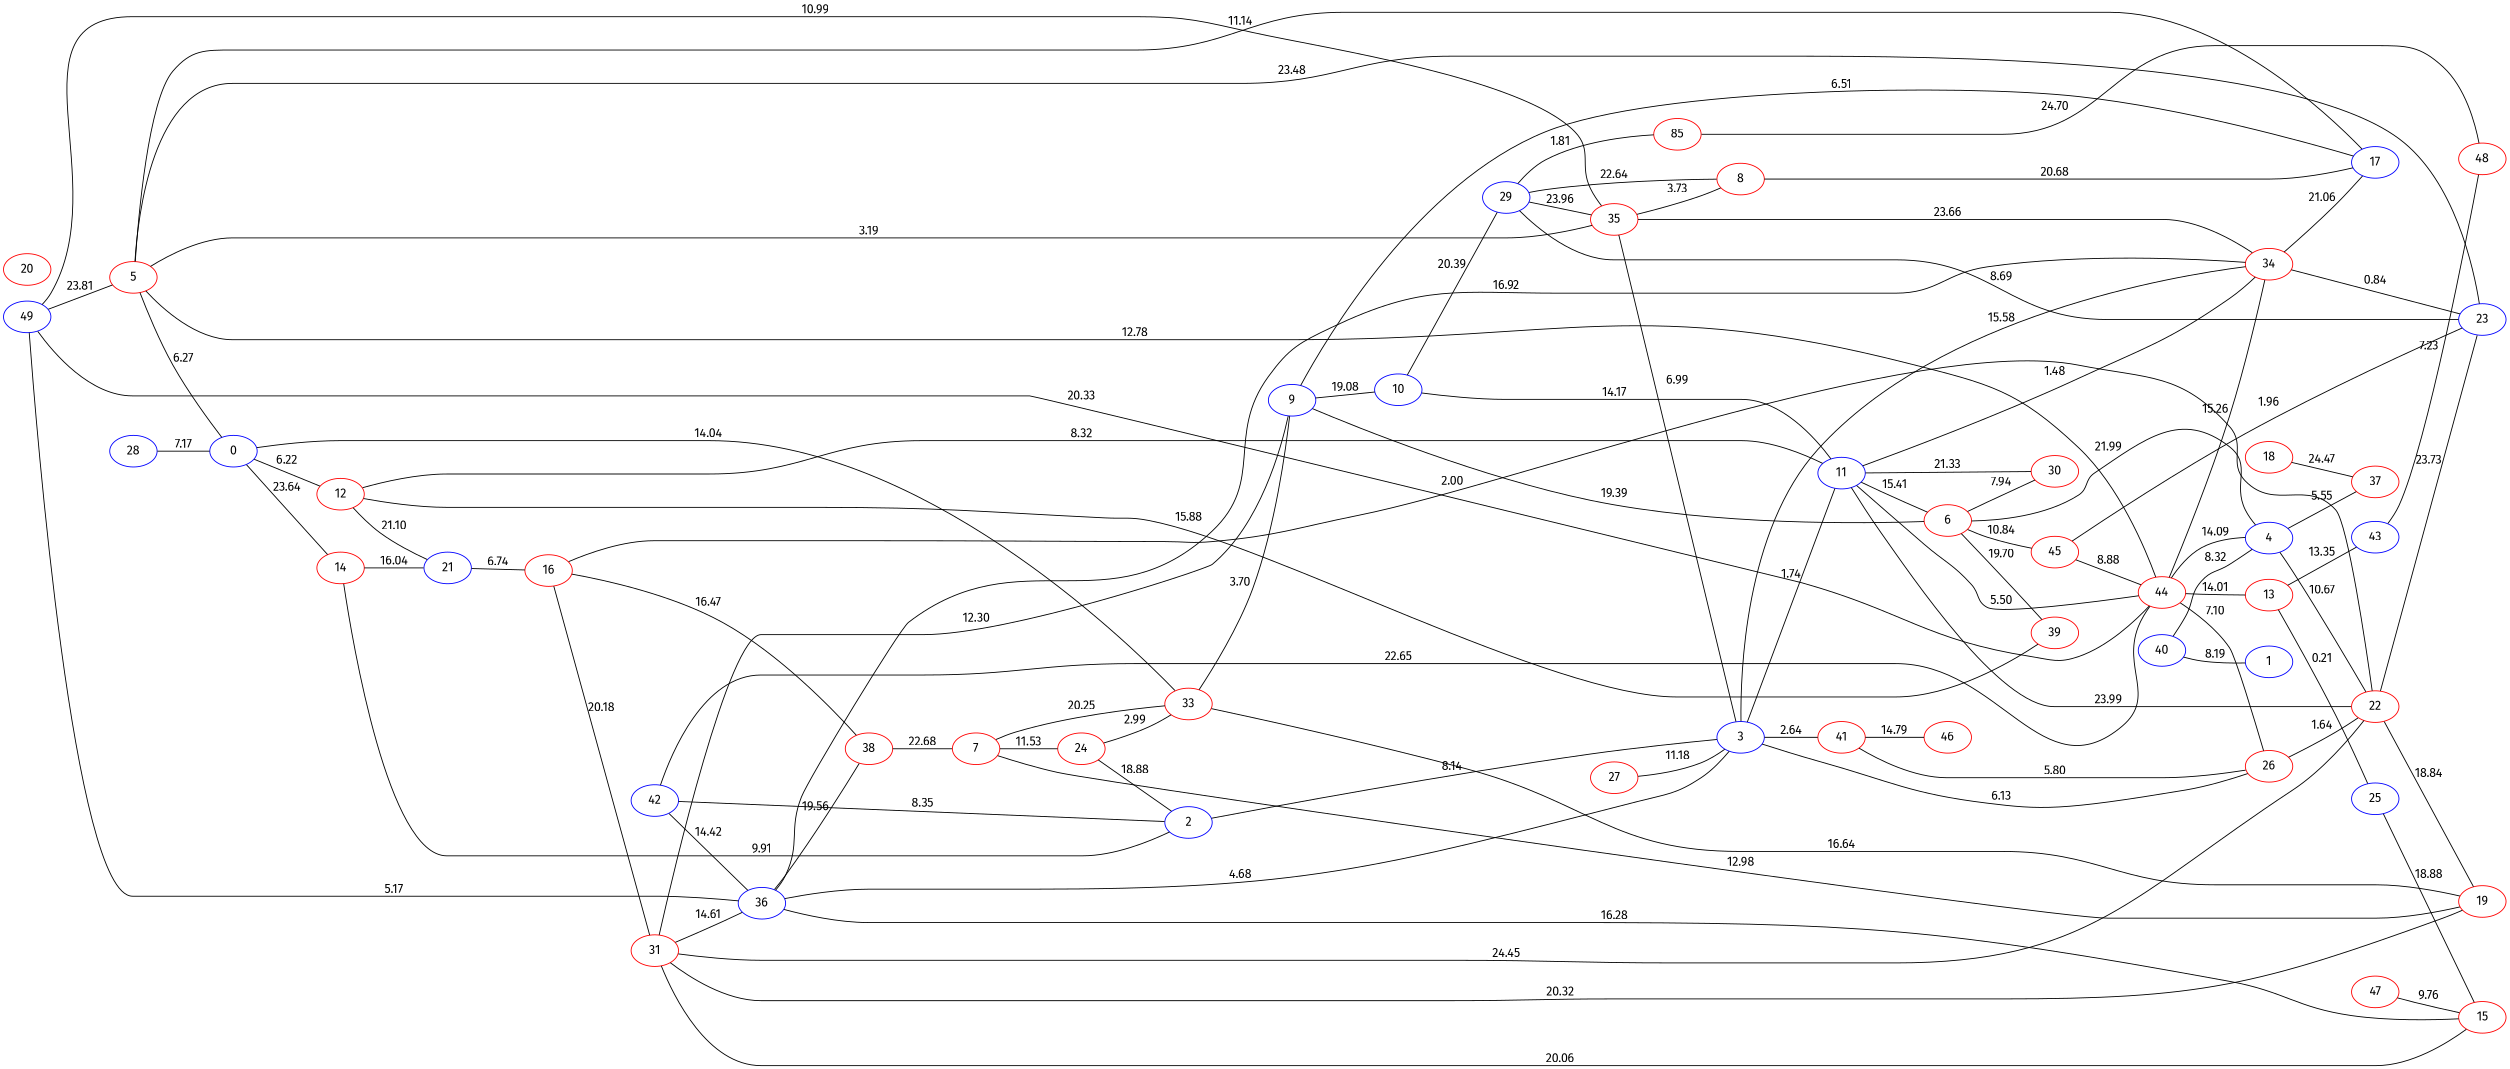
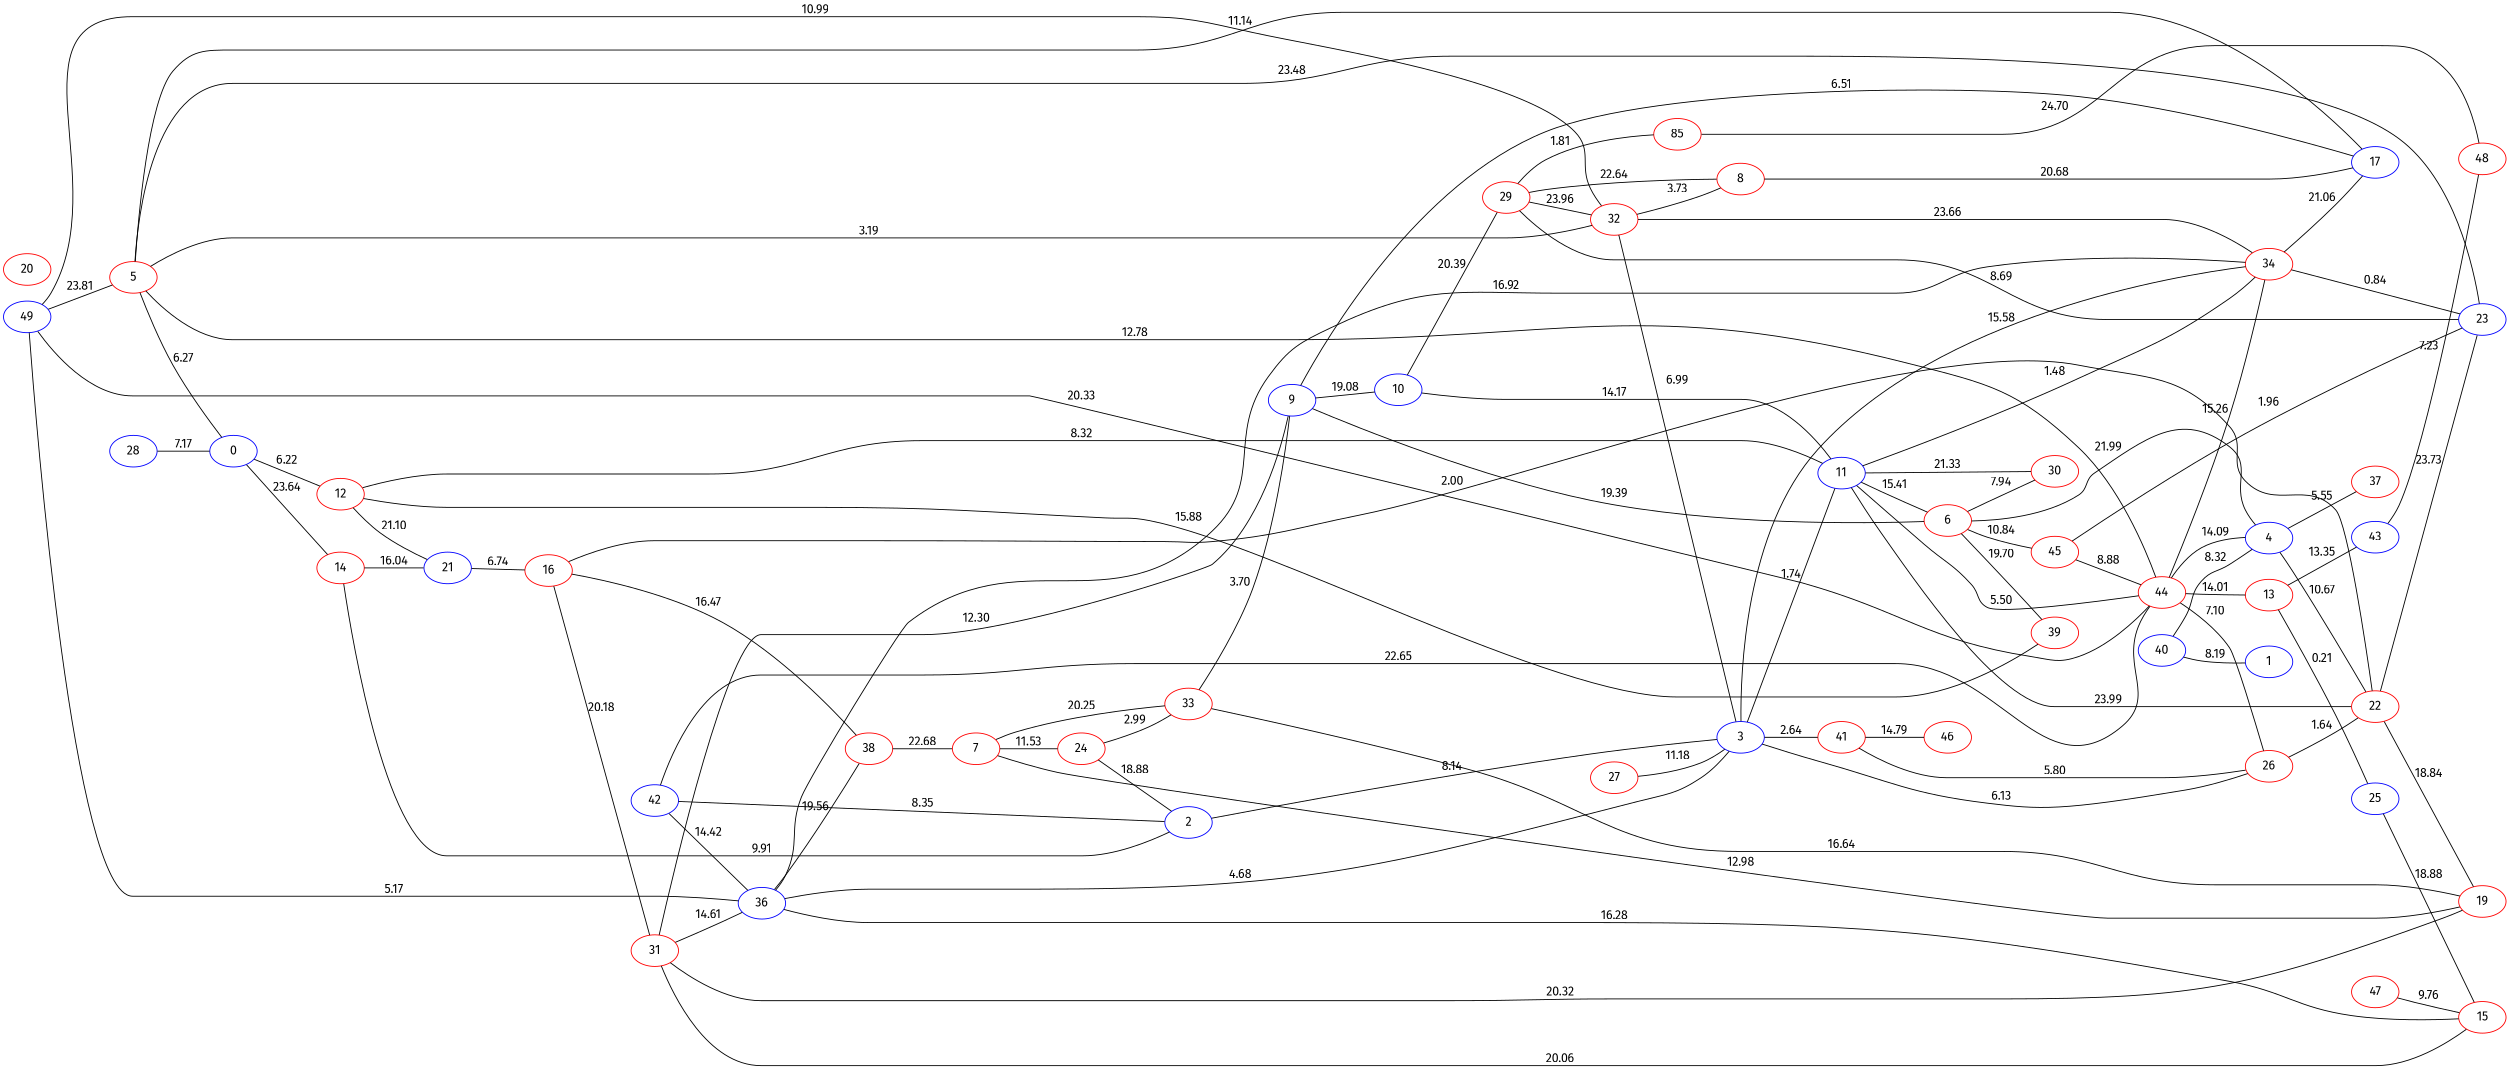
node "29": color blue -> red
node "35": label "35" -> "32"
edge "0" -- "33": removed, label "14.04"
node "18": removed
edge "22" -- "31": removed, label "24.45"
